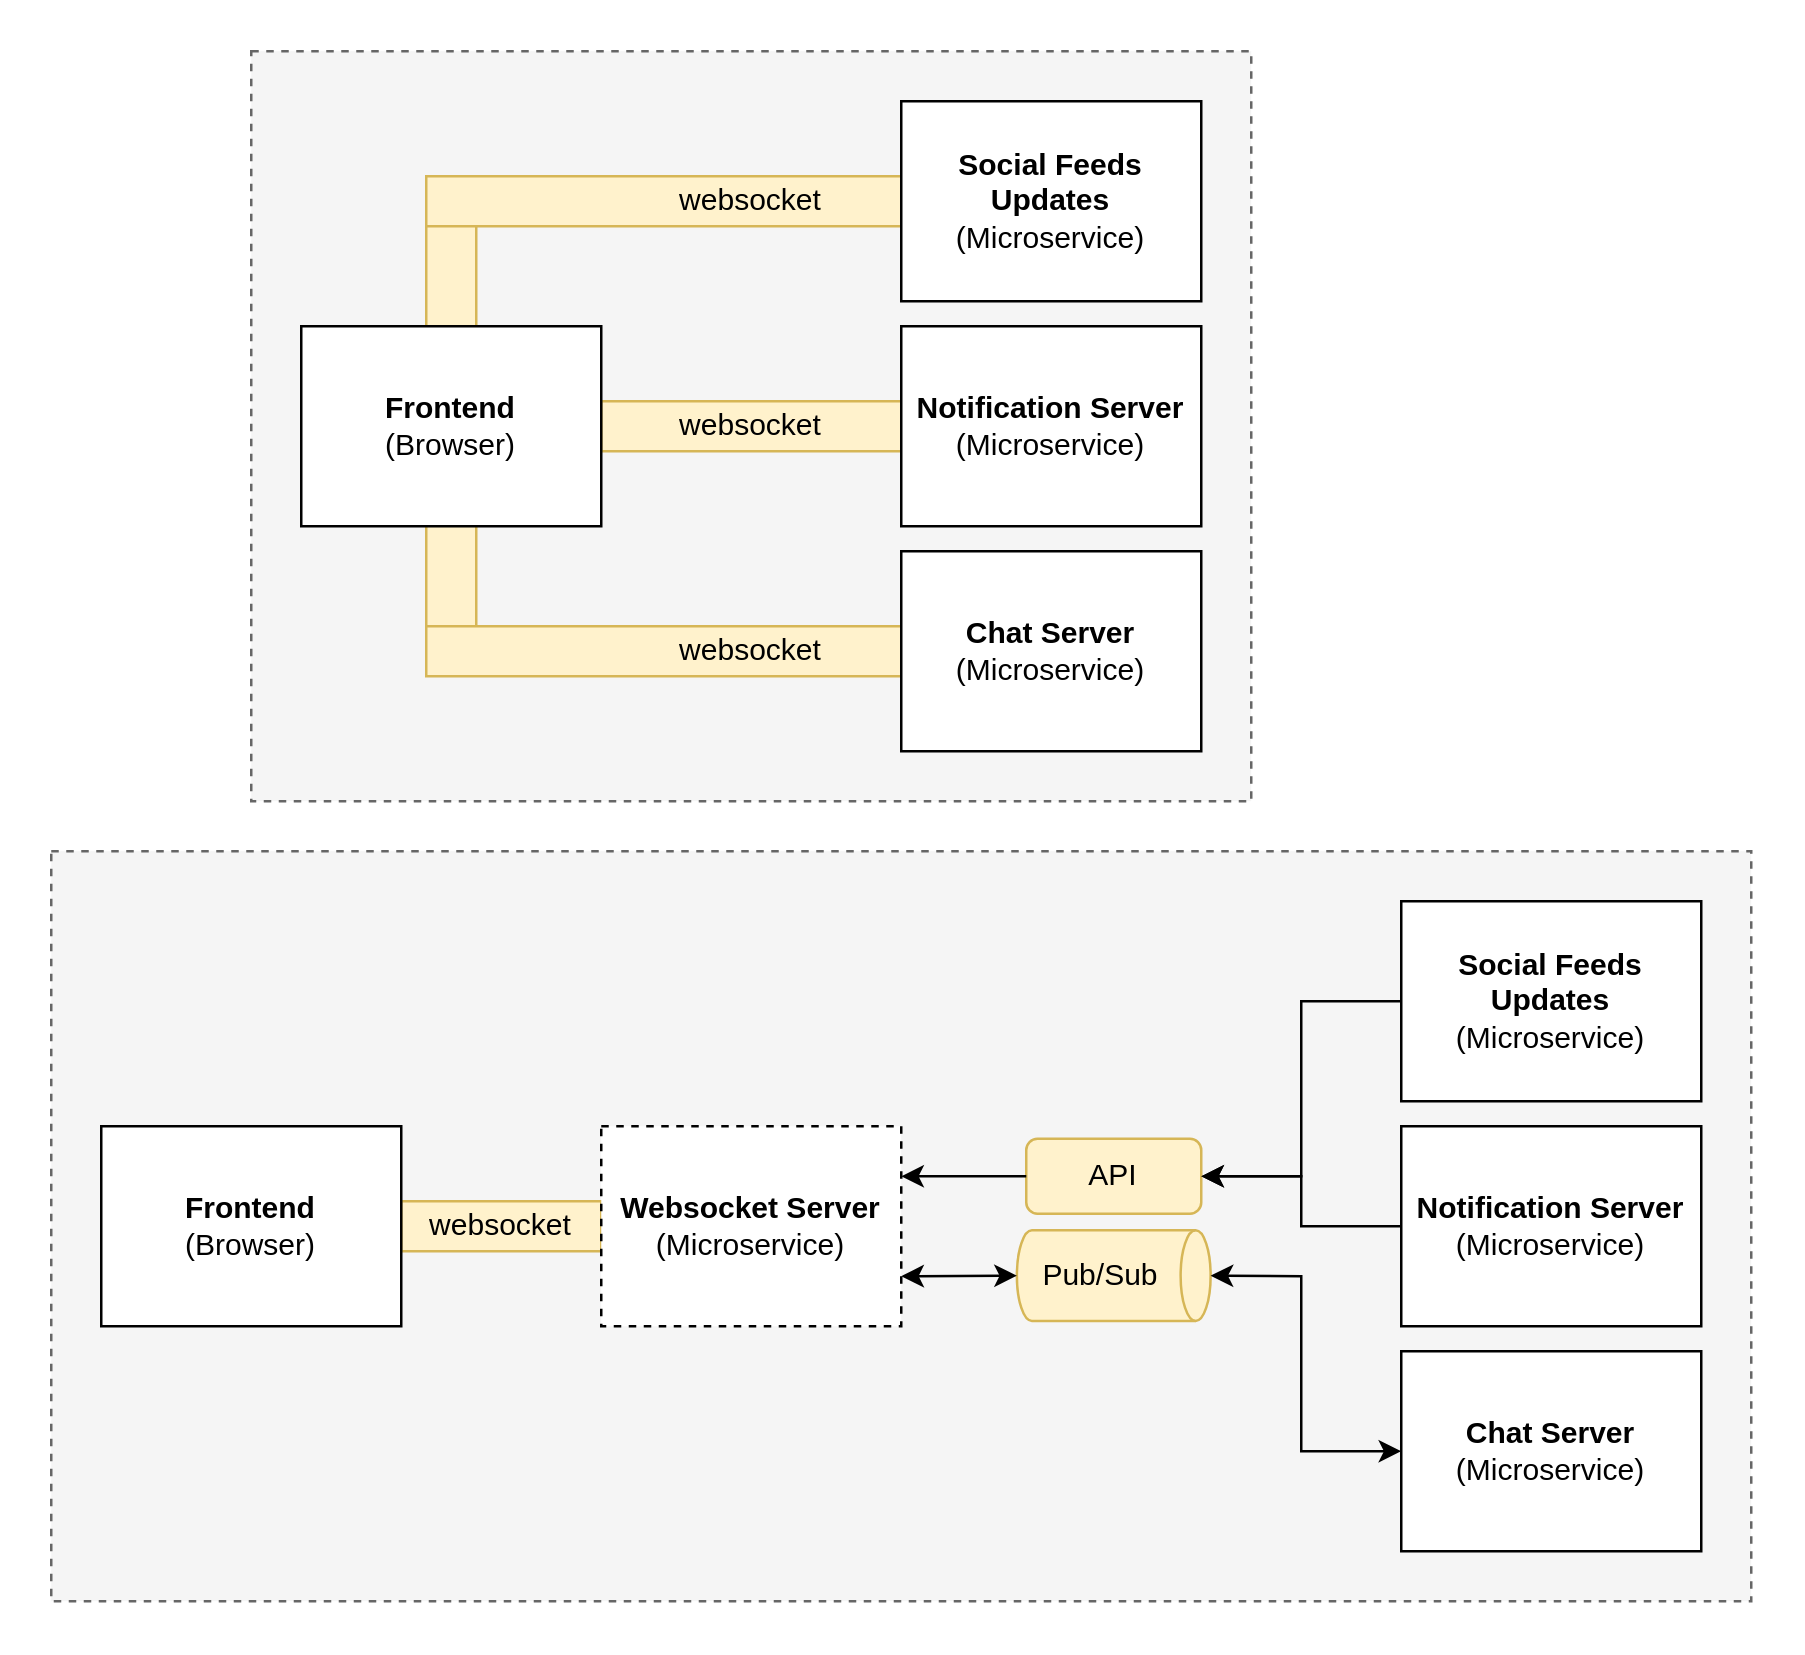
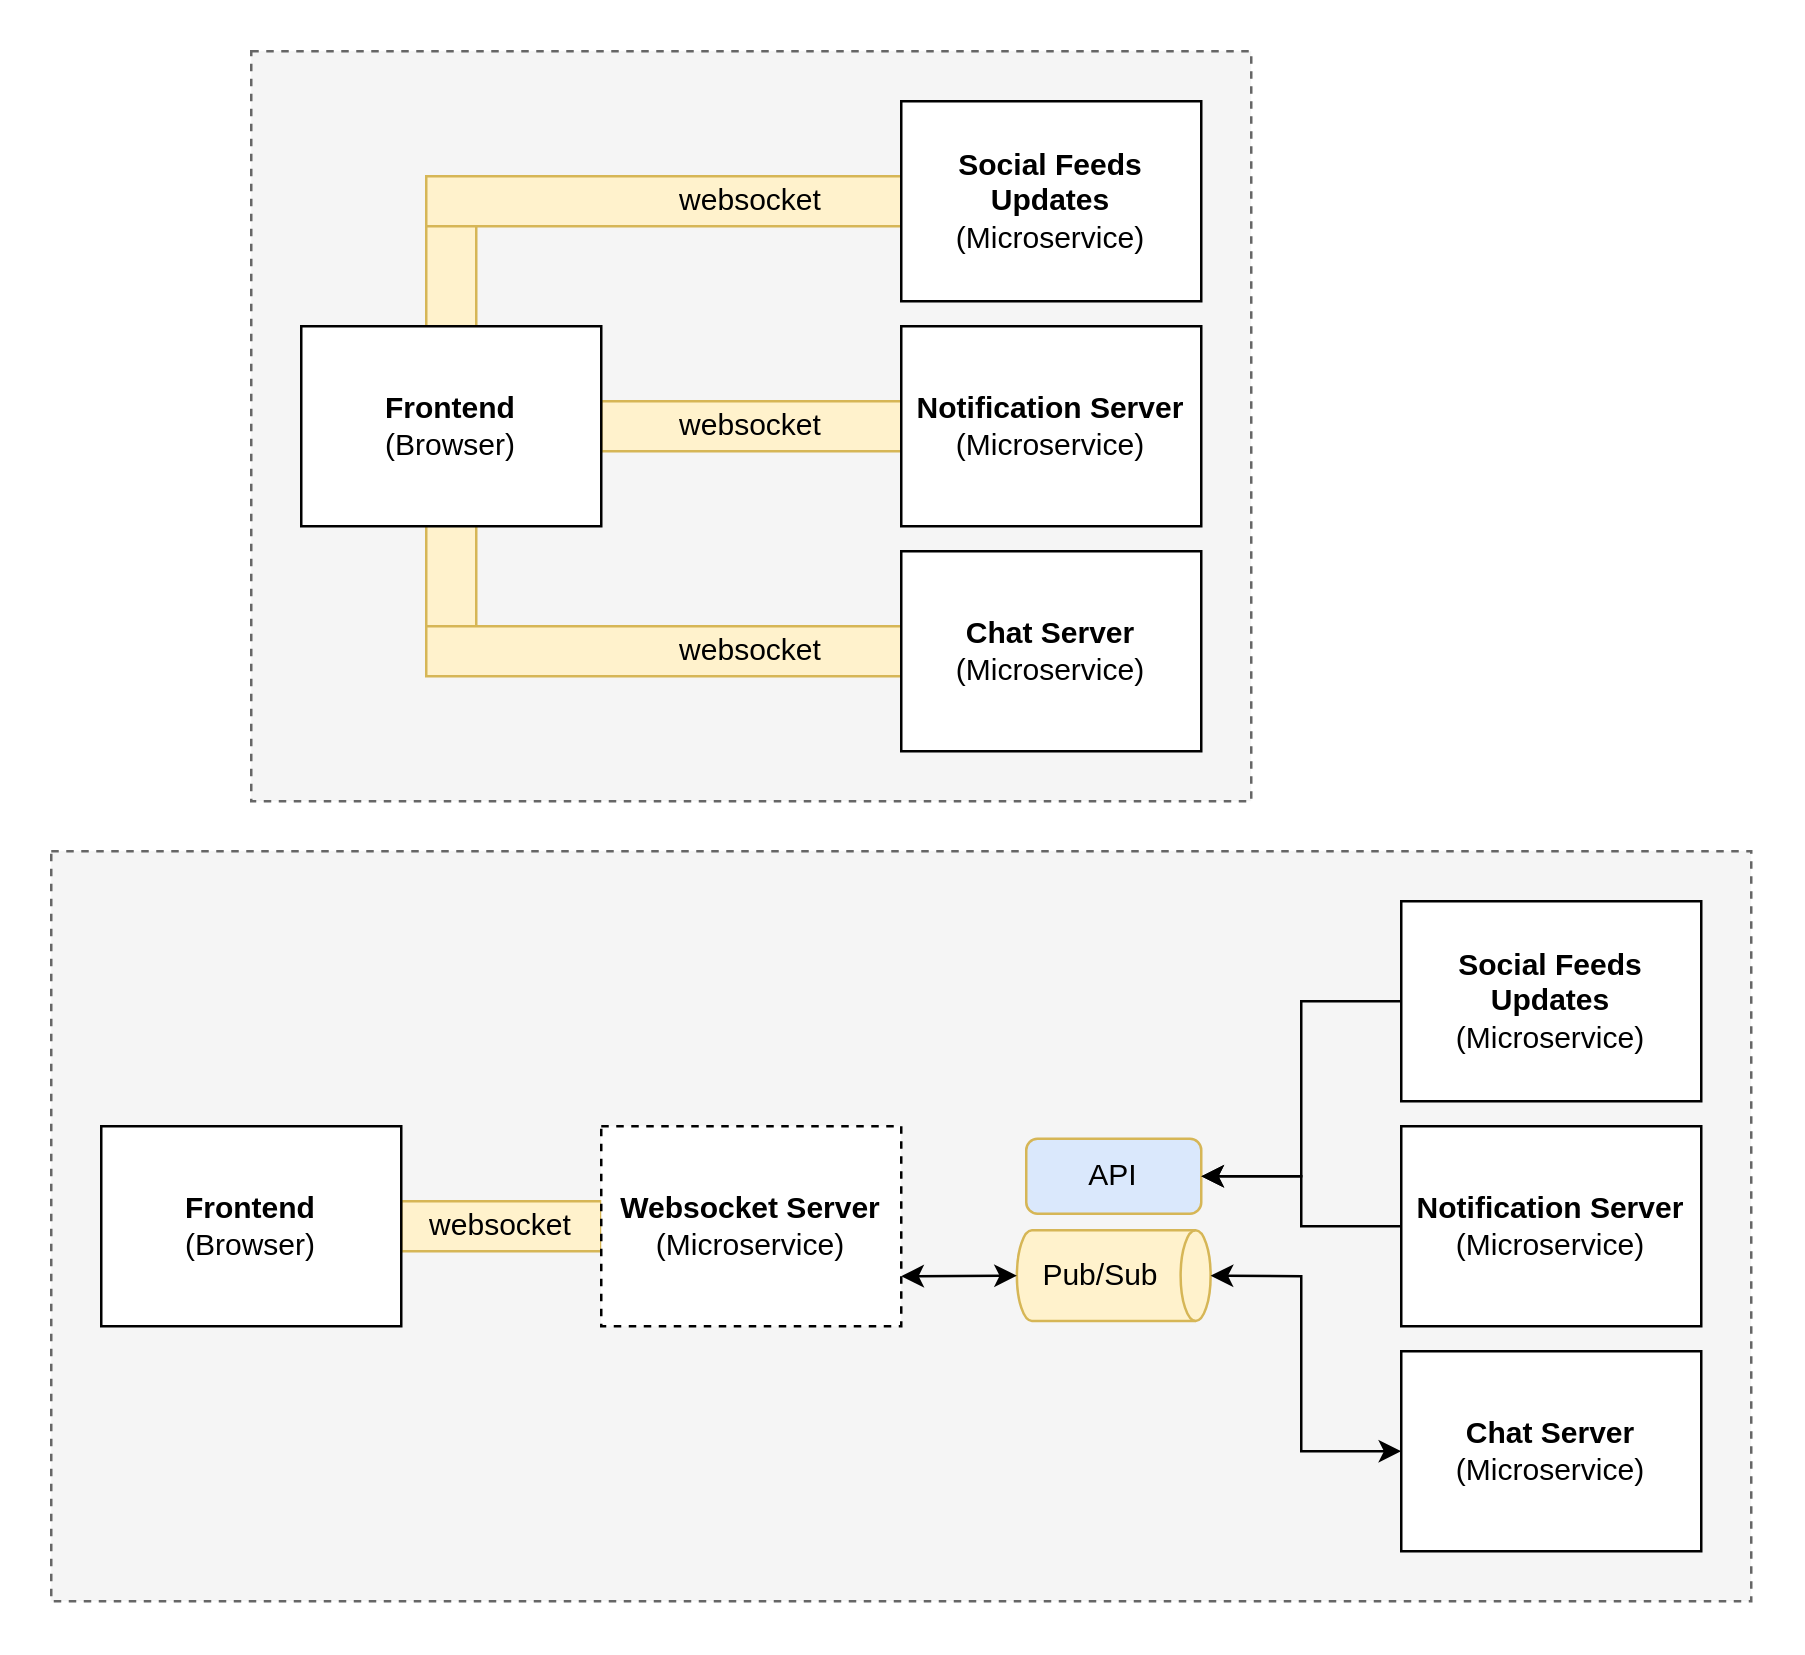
edge "API" -> "Websocket Server (Microservice)": removed
node "API": fillcolor #fff2cc -> #dae8fc
